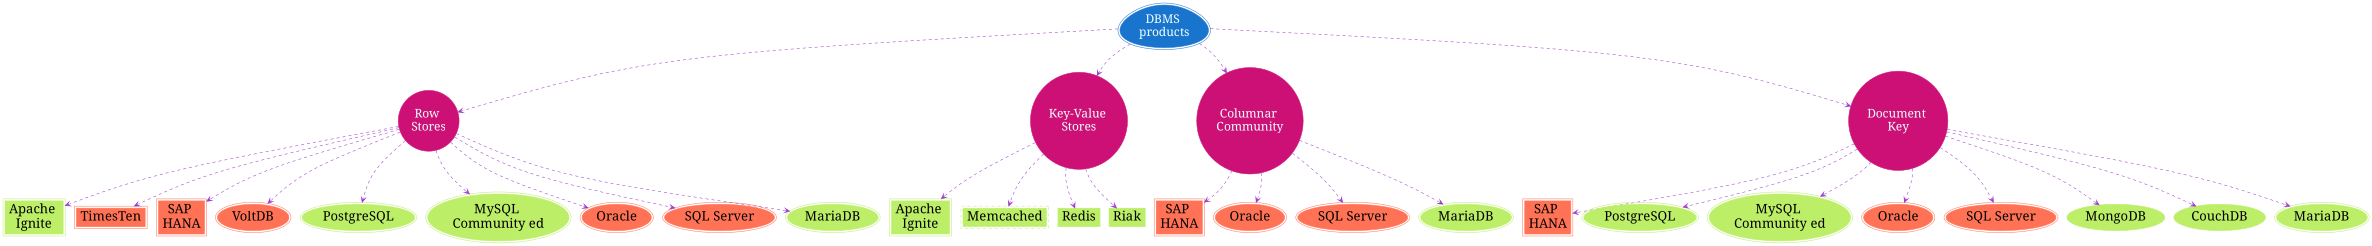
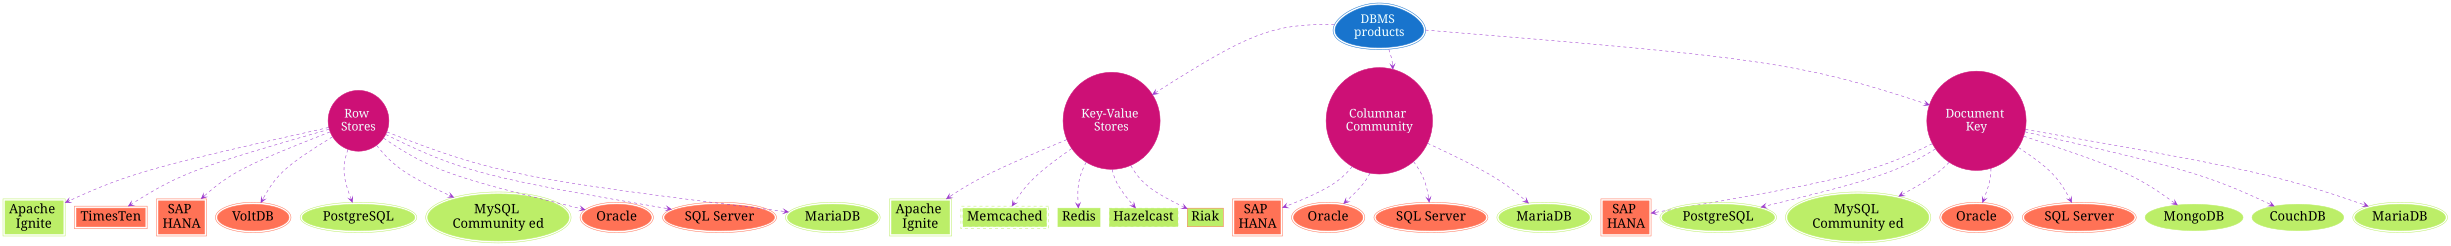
edge "DBMS products" -> "Row Stores": removed
node "Riak": color darkolivegreen2 -> coral1
node "Hazelcast": added
